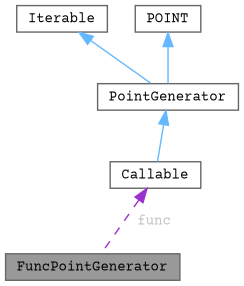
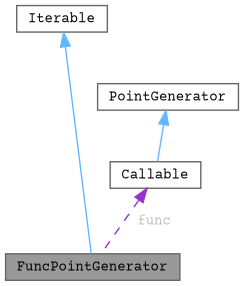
node "POINT": removed
edge "PointGenerator" -> "Iterable": now "FuncPointGenerator" -> "Iterable"
